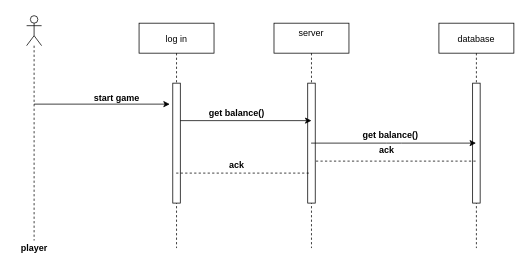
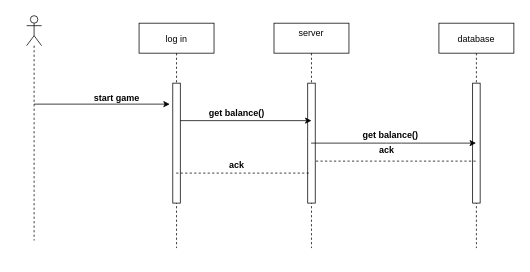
node "player": removed
